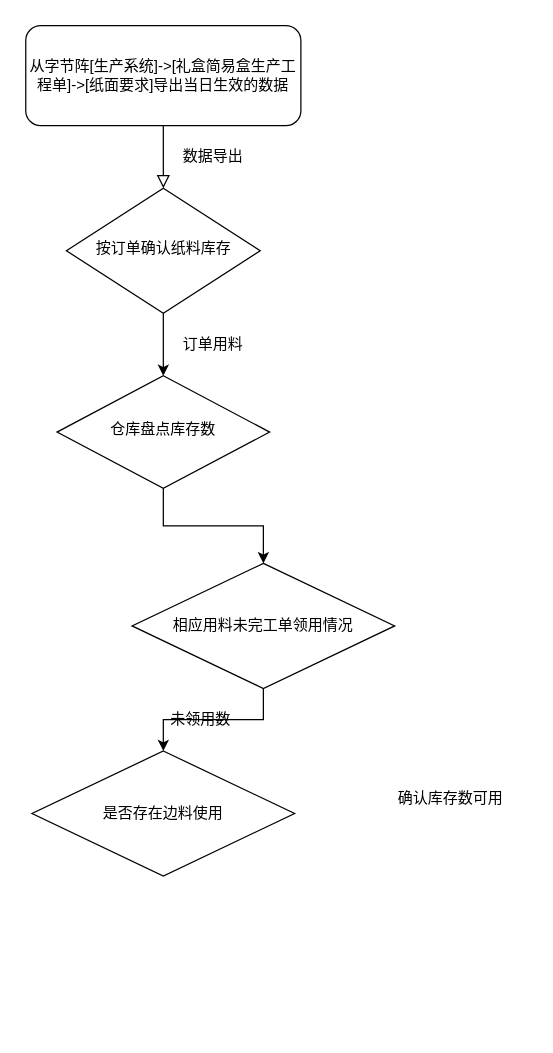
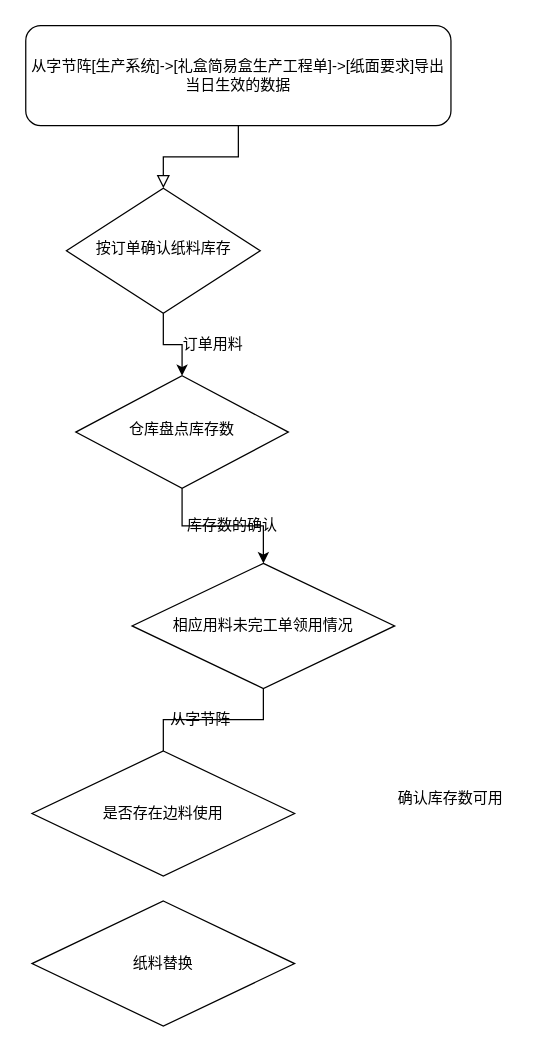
node "从字节阵[生产系统]->[礼盒简易盒生产工程单]->[纸面要求]导出当日生效的数据": size 275x100 -> 425x100
node "数据导出": removed
node "仓库盘点库存数": moved (163, 432) -> (182, 432)
node "库存数的确认": added
node "未领用数": label "未领用数" -> "从字节阵"
edge "相应用料未完工单领用情况" -> "是否存在边料使用": arrowhead classic -> none
node "纸料替换": added
